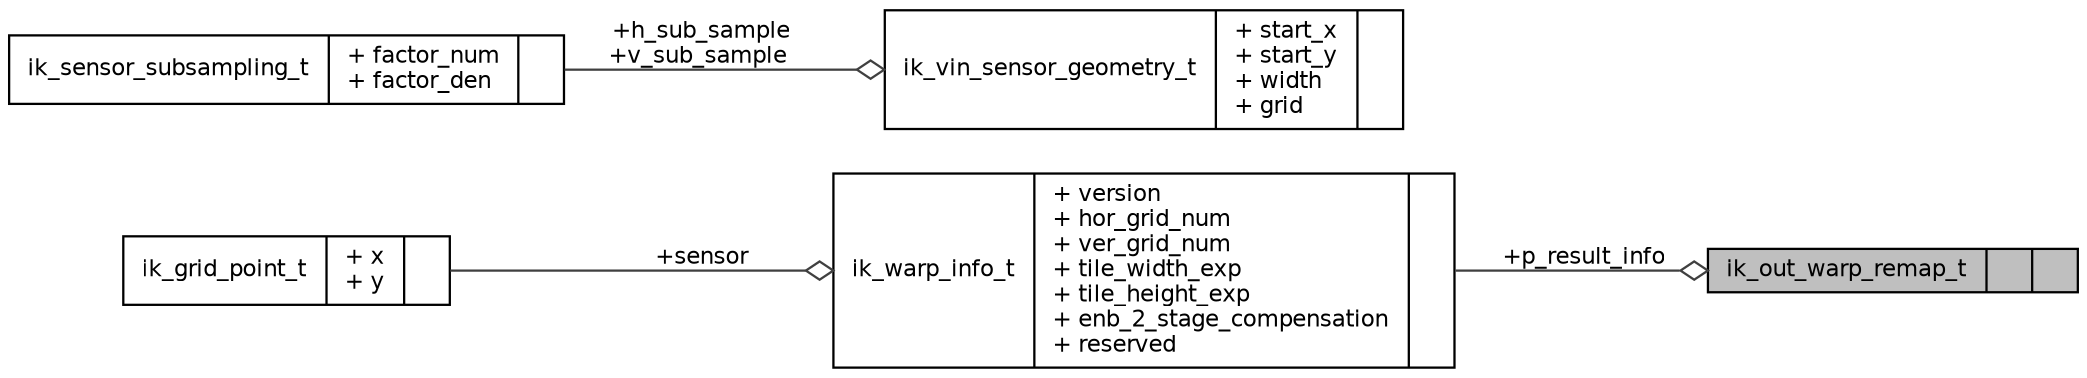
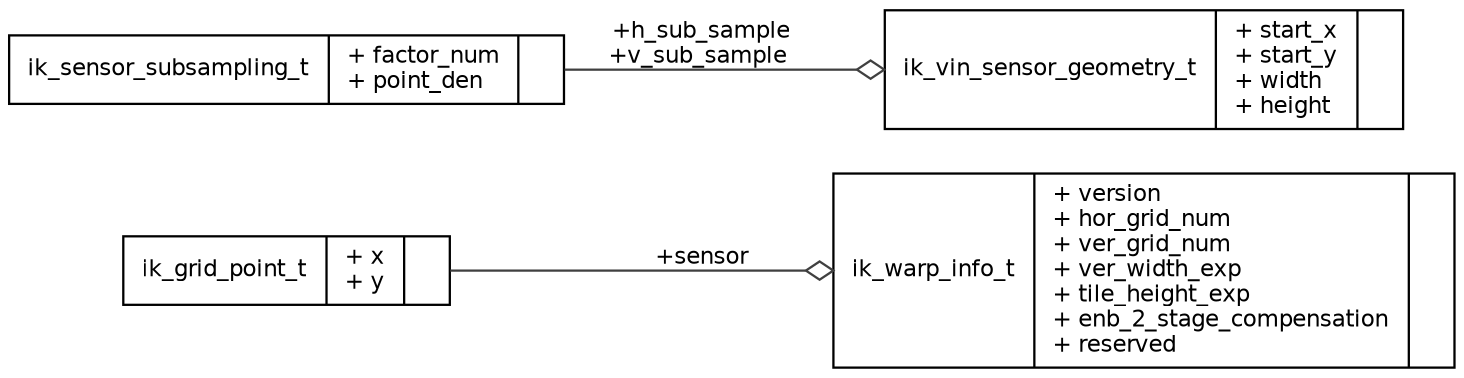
node "ik_sensor_subsampling_t": text "+ factor_den" -> "+ point_den"
node "ik_vin_sensor_geometry_t": text "+ grid" -> "+ height"
node "ik_warp_info_t": text "+ tile_width_exp" -> "+ ver_width_exp"
node "ik_out_warp_remap_t": removed
